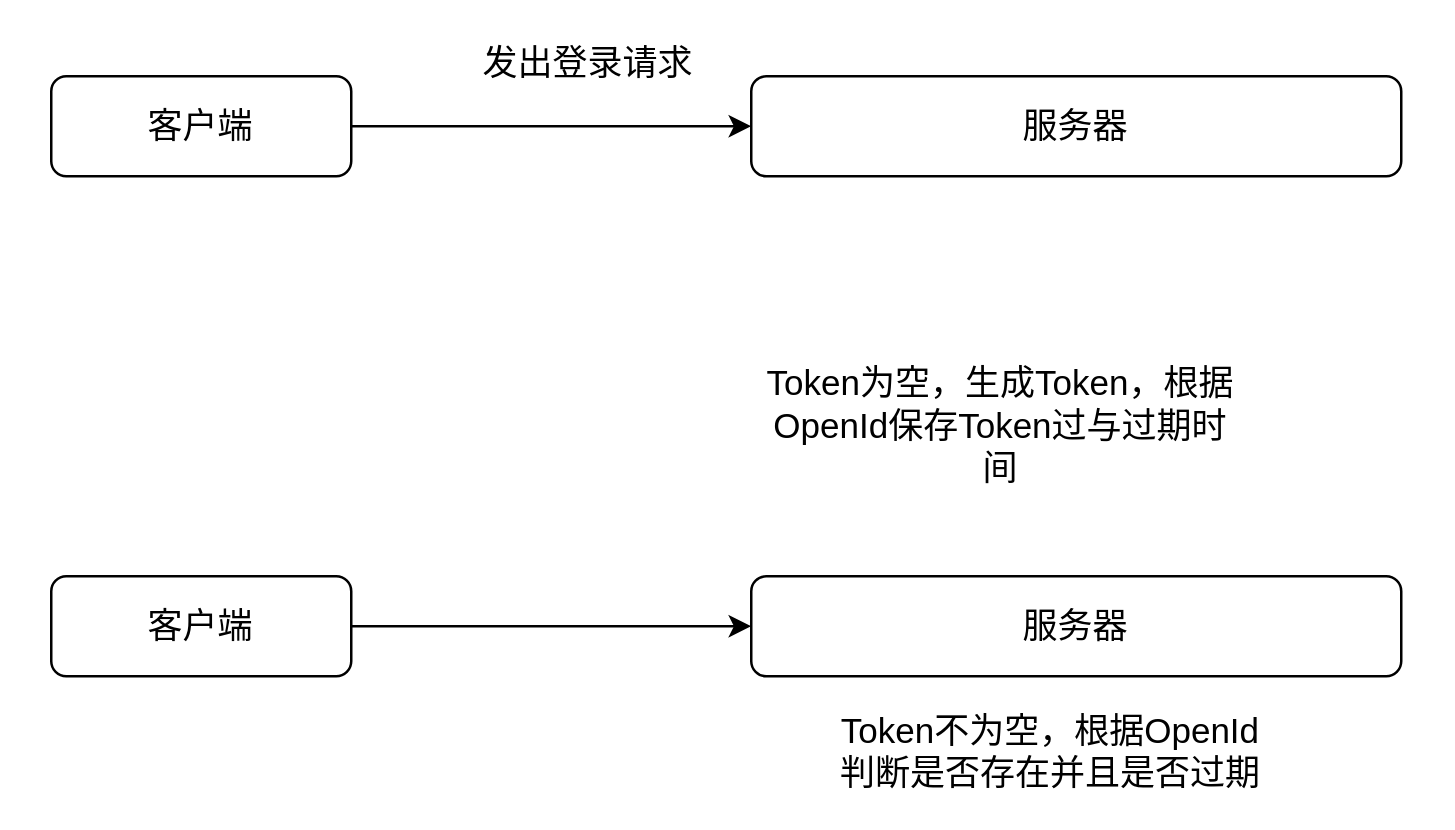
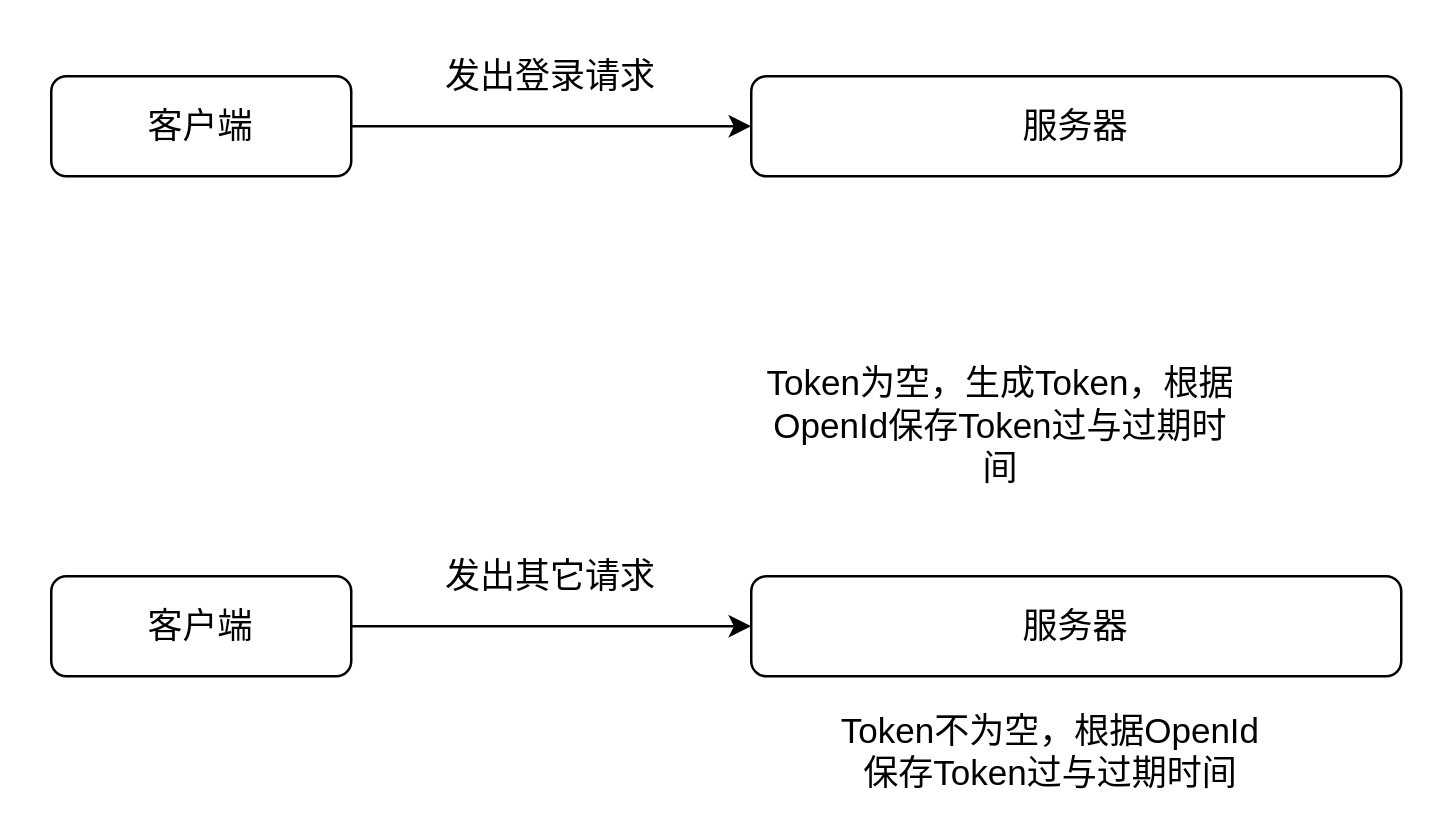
node "发出登录请求": moved (589, 64) -> (551, 76)
node "发出其它请求": added
node "Token不为空，根据OpenId判断是否存在并且是否过期": label "Token不为空，根据OpenId判断是否存在并且是否过期" -> "Token不为空，根据OpenId保存Token过与过期时间"
